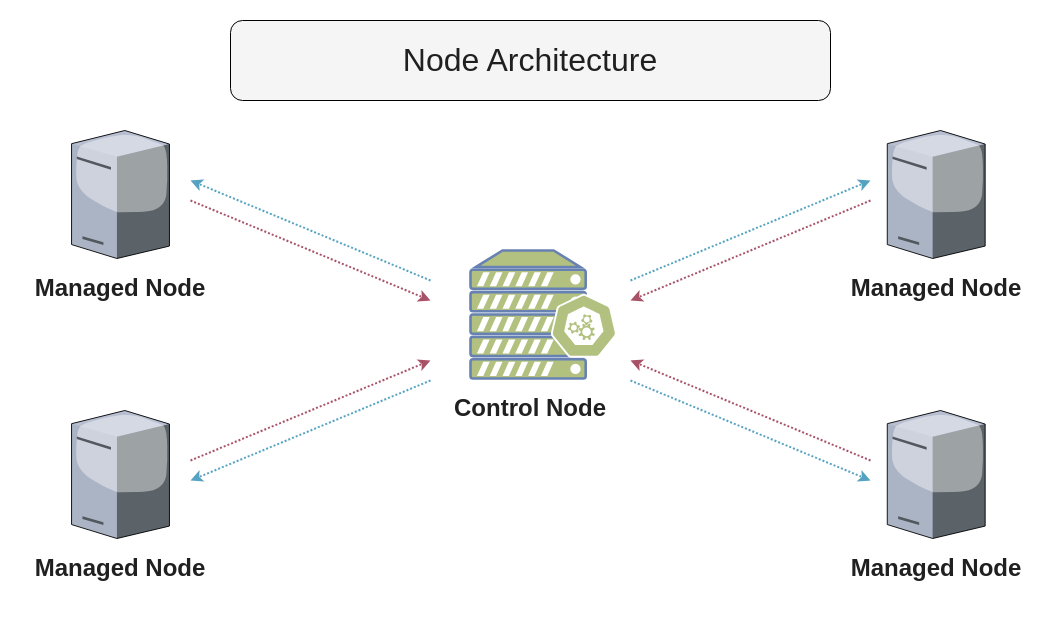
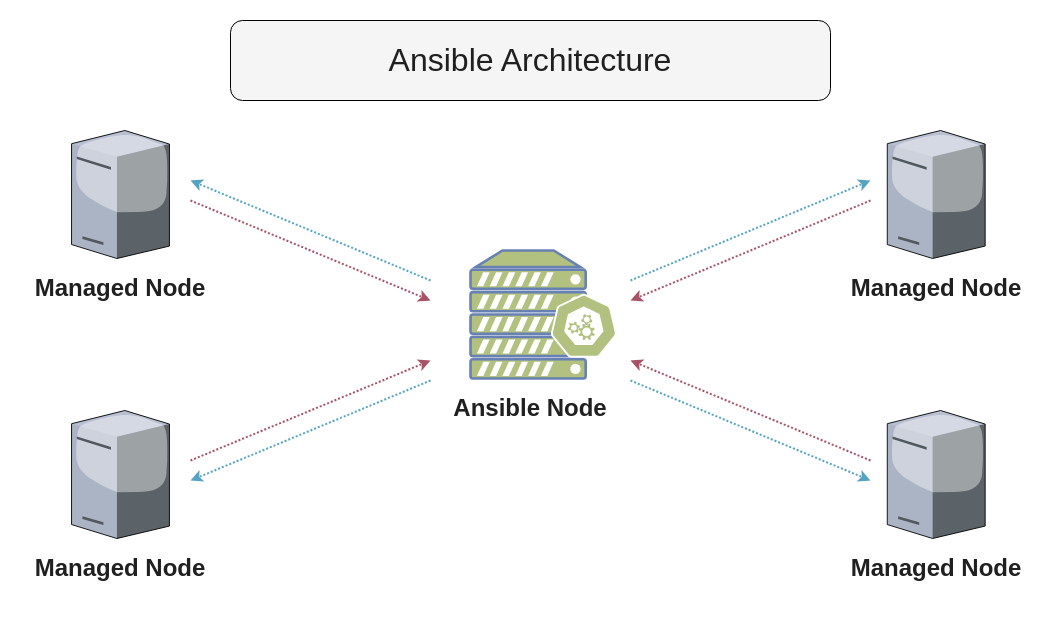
node "Node Architecture": label "Node Architecture" -> "Ansible Architecture"
node "Control Node": label "Control Node" -> "Ansible Node"
